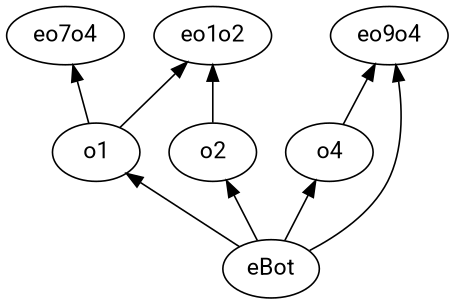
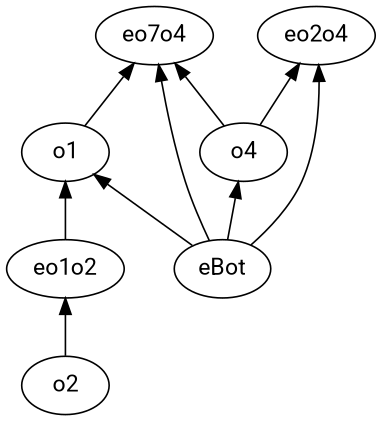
node "eo9o4": label "eo9o4" -> "eo2o4"
edge "o1" -> "eo1o2": reversed
edge "o4" -> "eo7o4": added
edge "eBot" -> "o2": now "eBot" -> "eo7o4"
